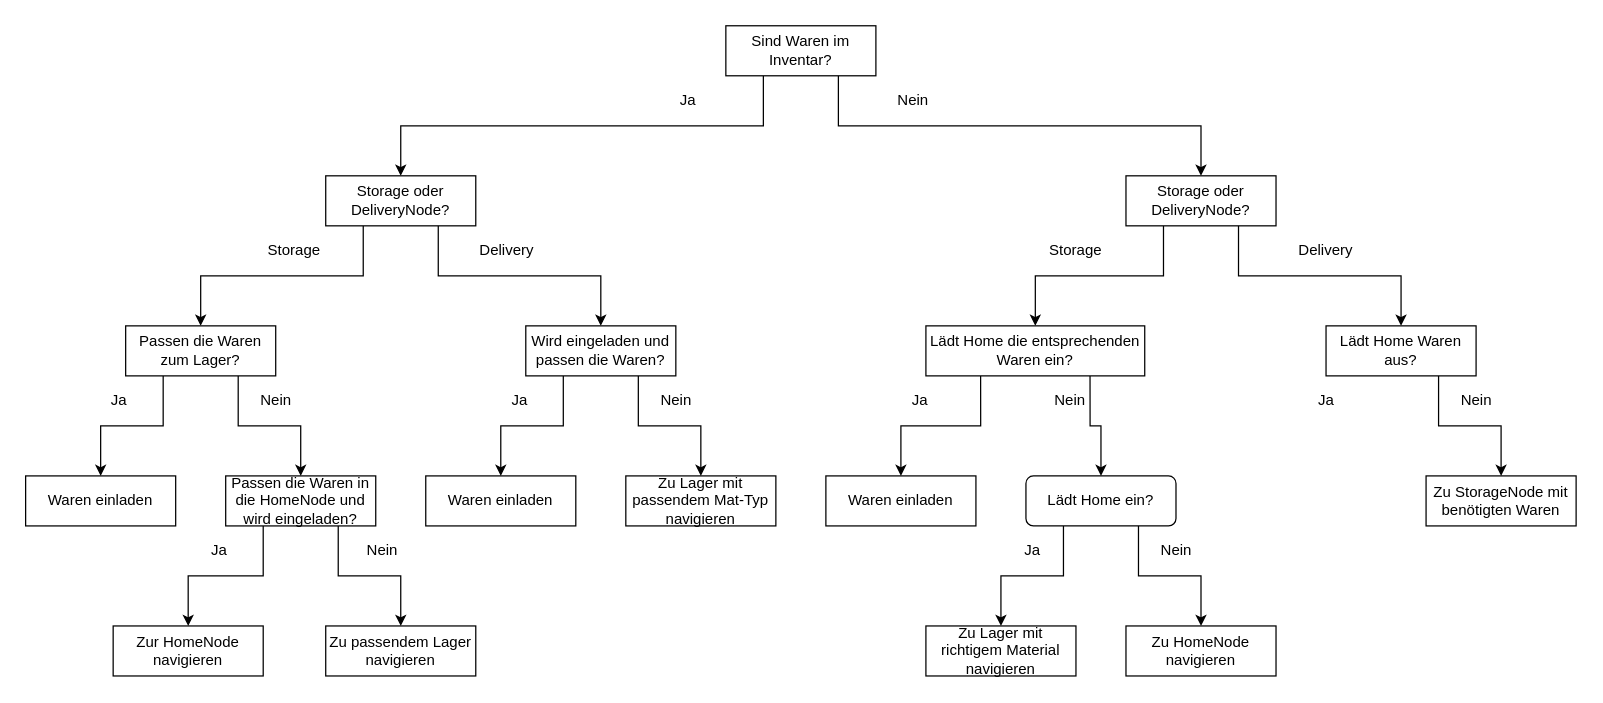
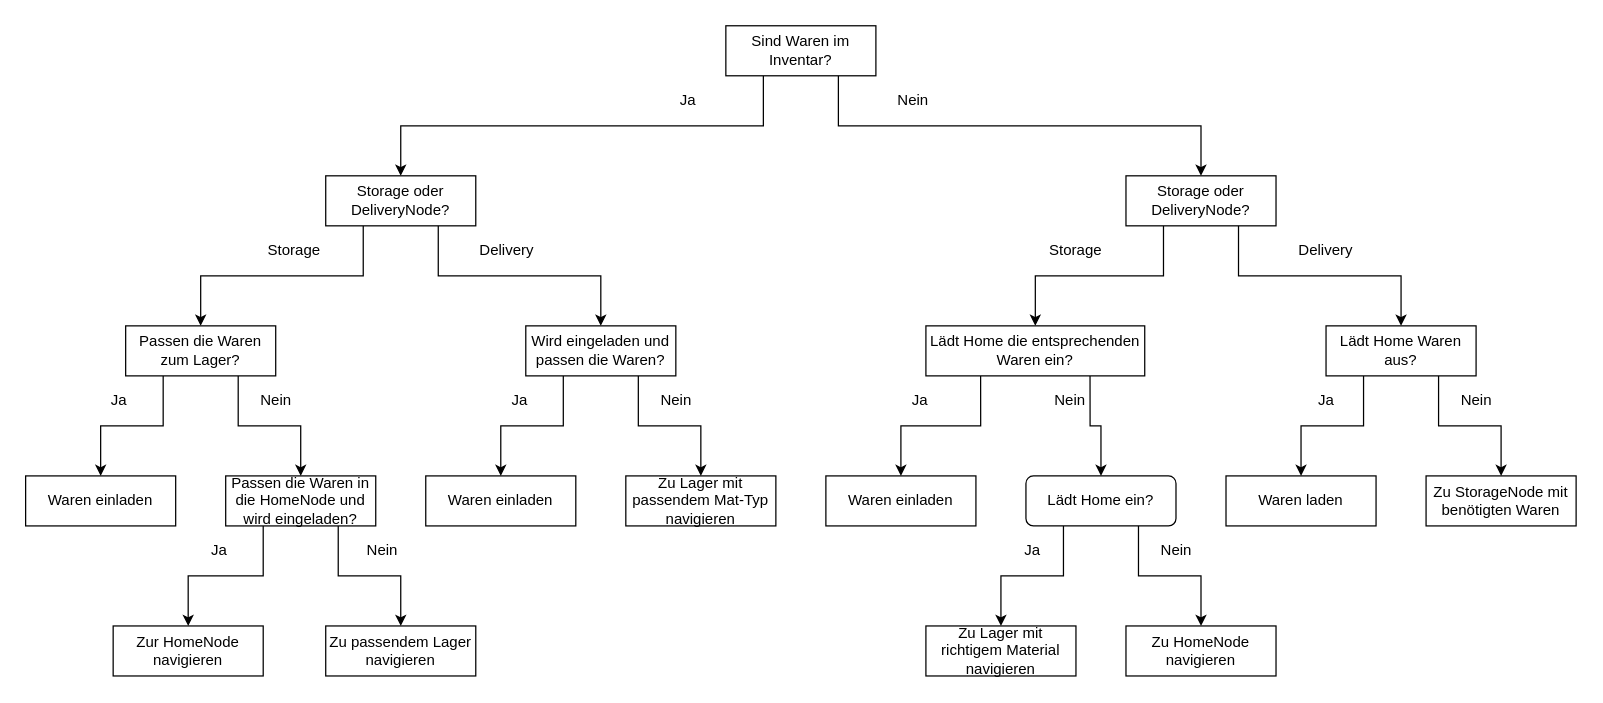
edge "Lädt Home Waren aus?" -> "Waren laden": added
node "Waren laden": added
